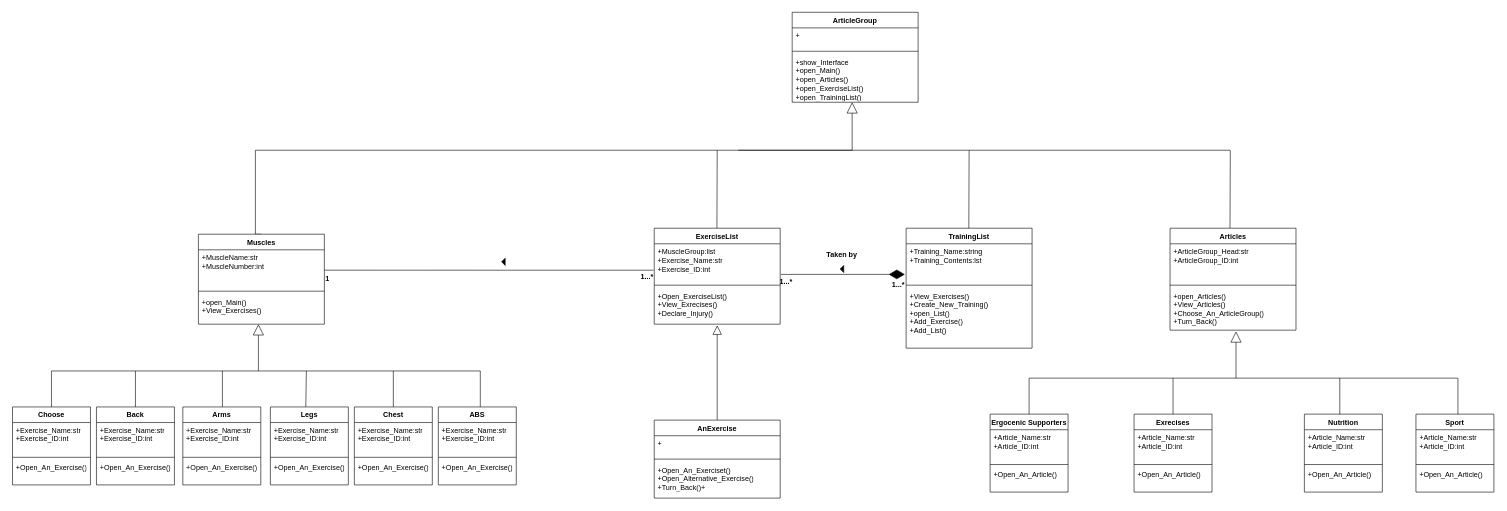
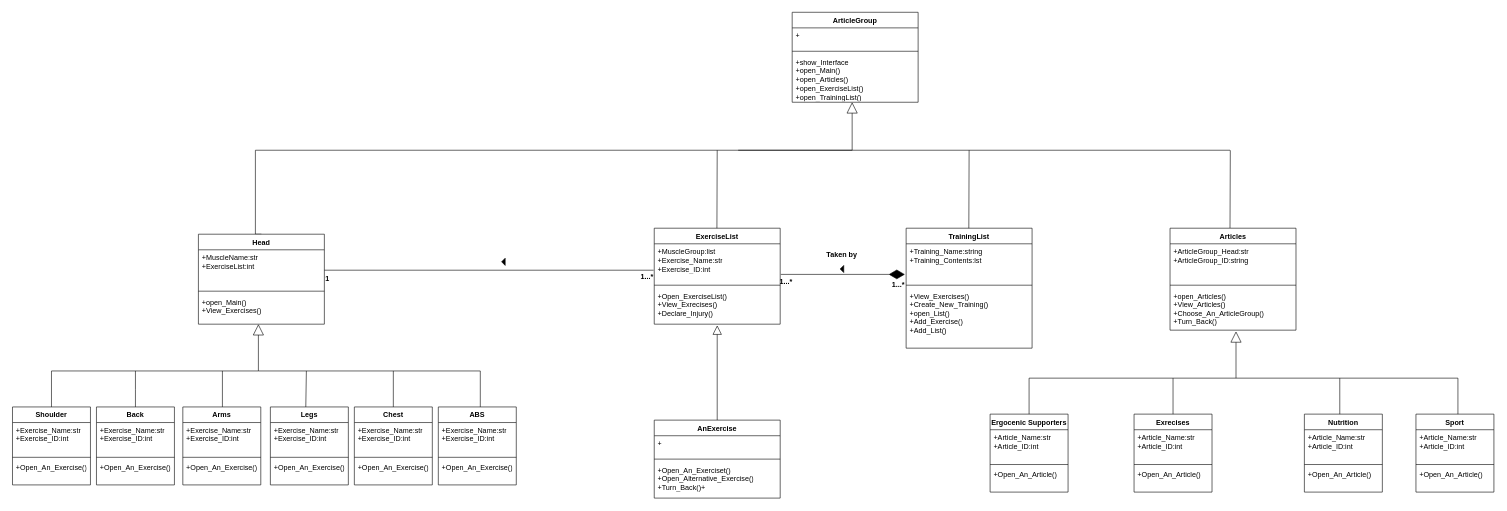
node "Muscles": label "Muscles" -> "Head"
node "+ArticleGroup_Head:str +ArticleGroup_ID:int": label "+ArticleGroup_Head:str +ArticleGroup_ID:int" -> "+ArticleGroup_Head:str +ArticleGroup_ID:string"
node "+MuscleName:str +MuscleNumber:int": label "+MuscleName:str +MuscleNumber:int" -> "+MuscleName:str +ExerciseList:int"
node "Choose": label "Choose" -> "Shoulder"
